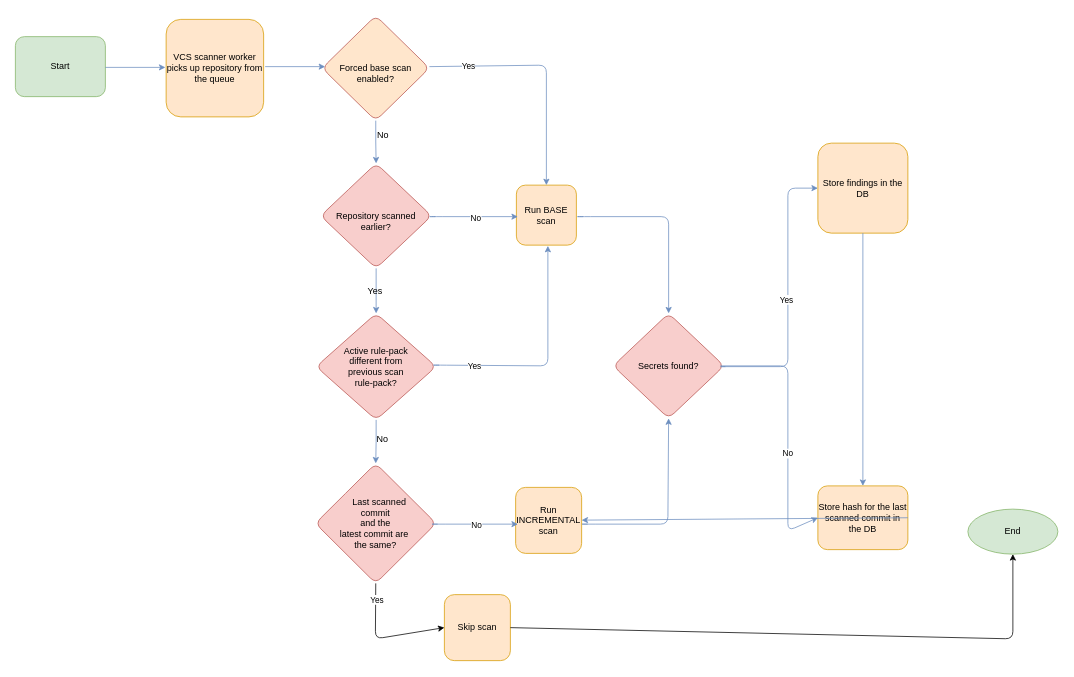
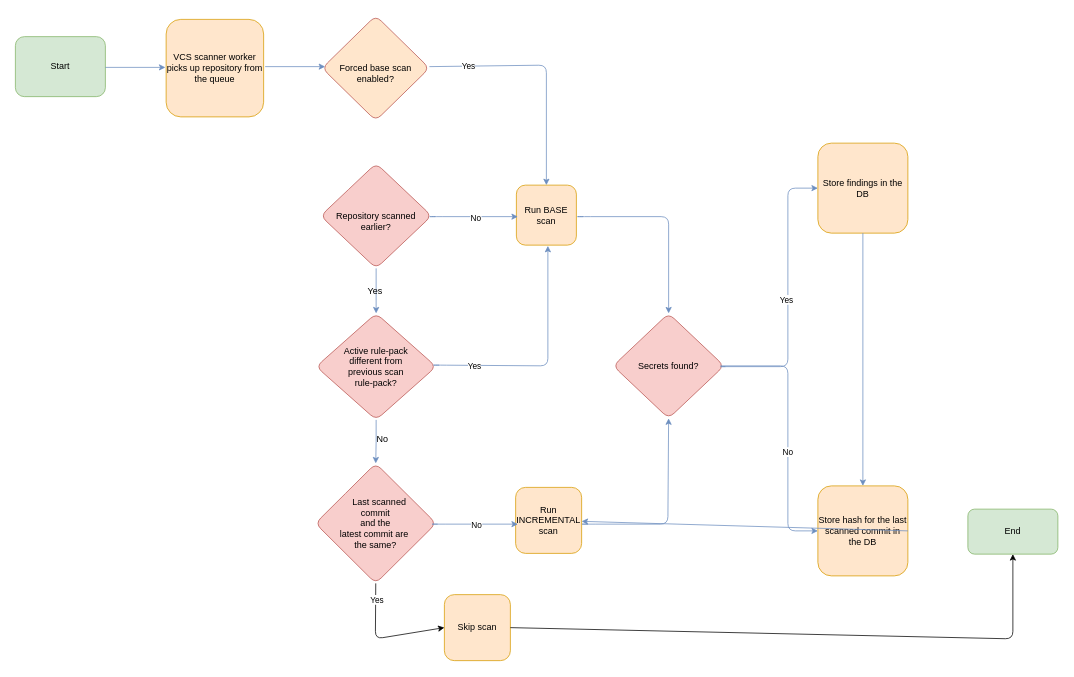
edge "Forced base scan enabled?" -> "Repository scanned earlier?": removed, label "No"
node "Store hash for the last scanned commit in the DB": size 90x64 -> 90x90
node "End": shape ellipse -> rounded rectangle
